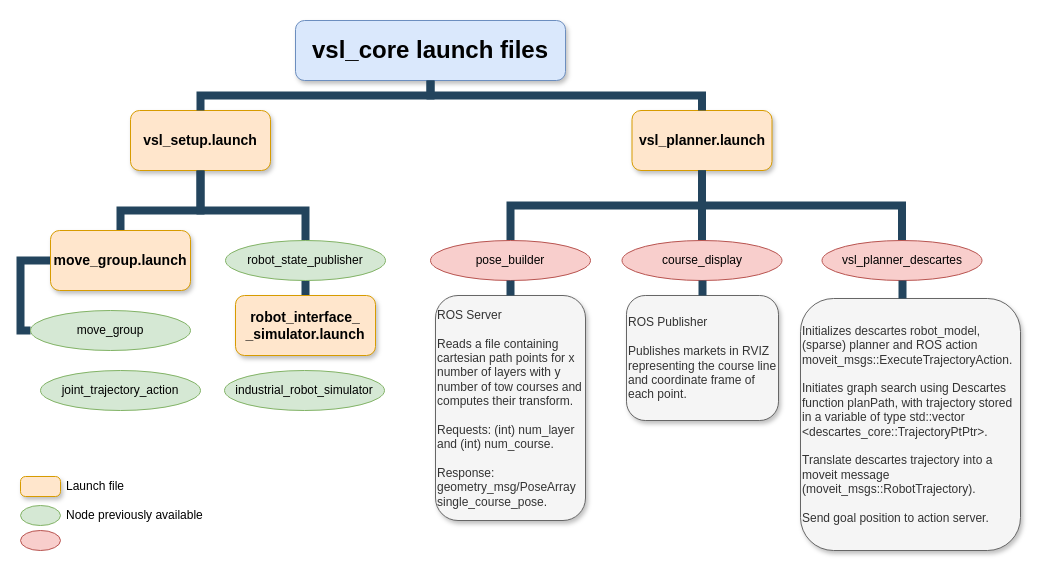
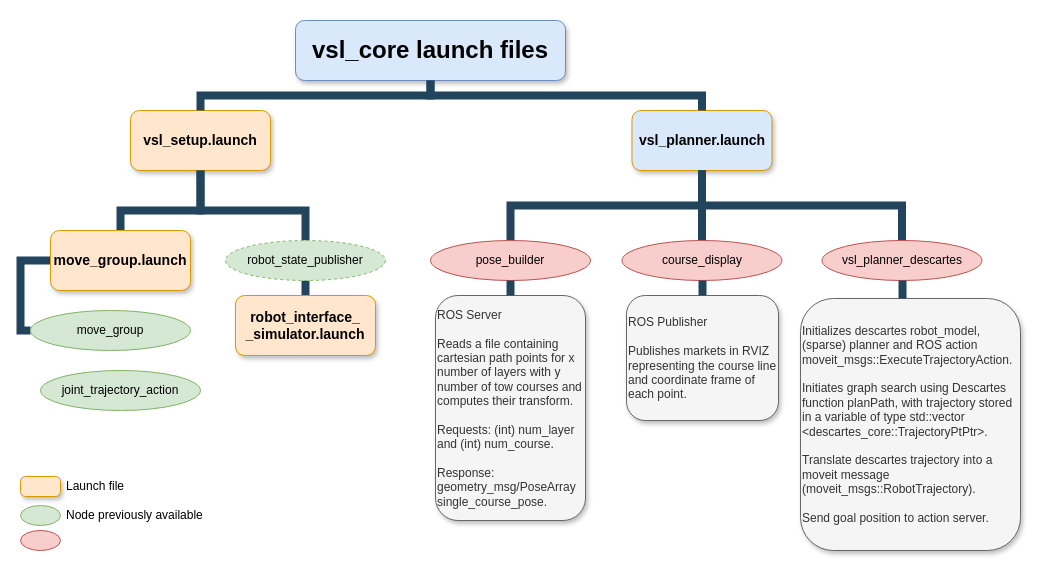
node "vsl_planner.launch": fillcolor #ffe6cc -> #dae8fc
node "robot_state_publisher": style solid -> dashed
node "industrial_robot_simulator": removed
